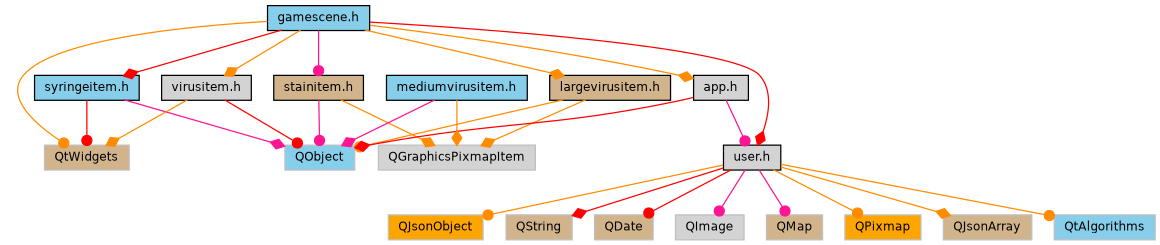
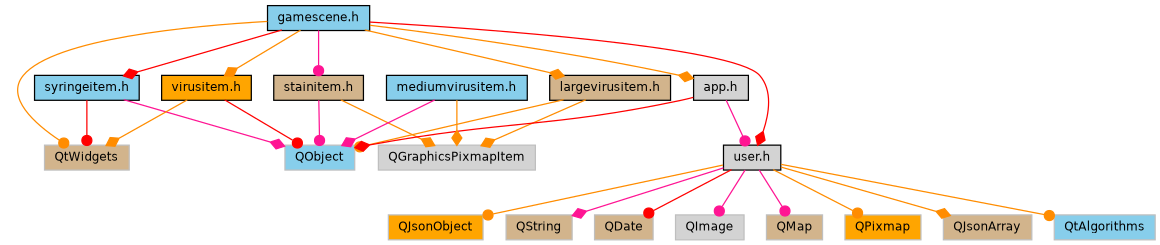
node "virusitem.h": fillcolor lightgrey -> orange
edge "user.h" -> "QString": color red -> deeppink
